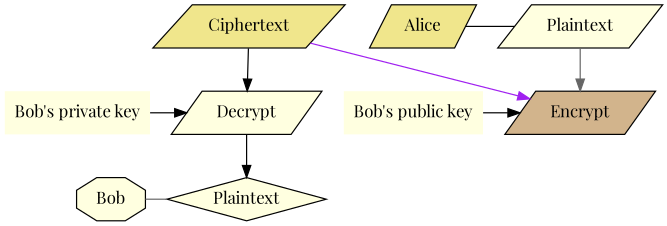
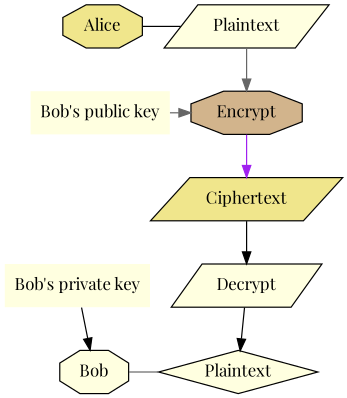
node "Alice": shape parallelogram -> octagon
edge "Ciphertext" -> "Encrypt": reversed
edge "Bob's private key" -> "Decrypt": now "Bob's private key" -> "Bob"
edge "Bob's public key" -> "Encrypt": color black -> gray40
node "Encrypt": shape parallelogram -> octagon
